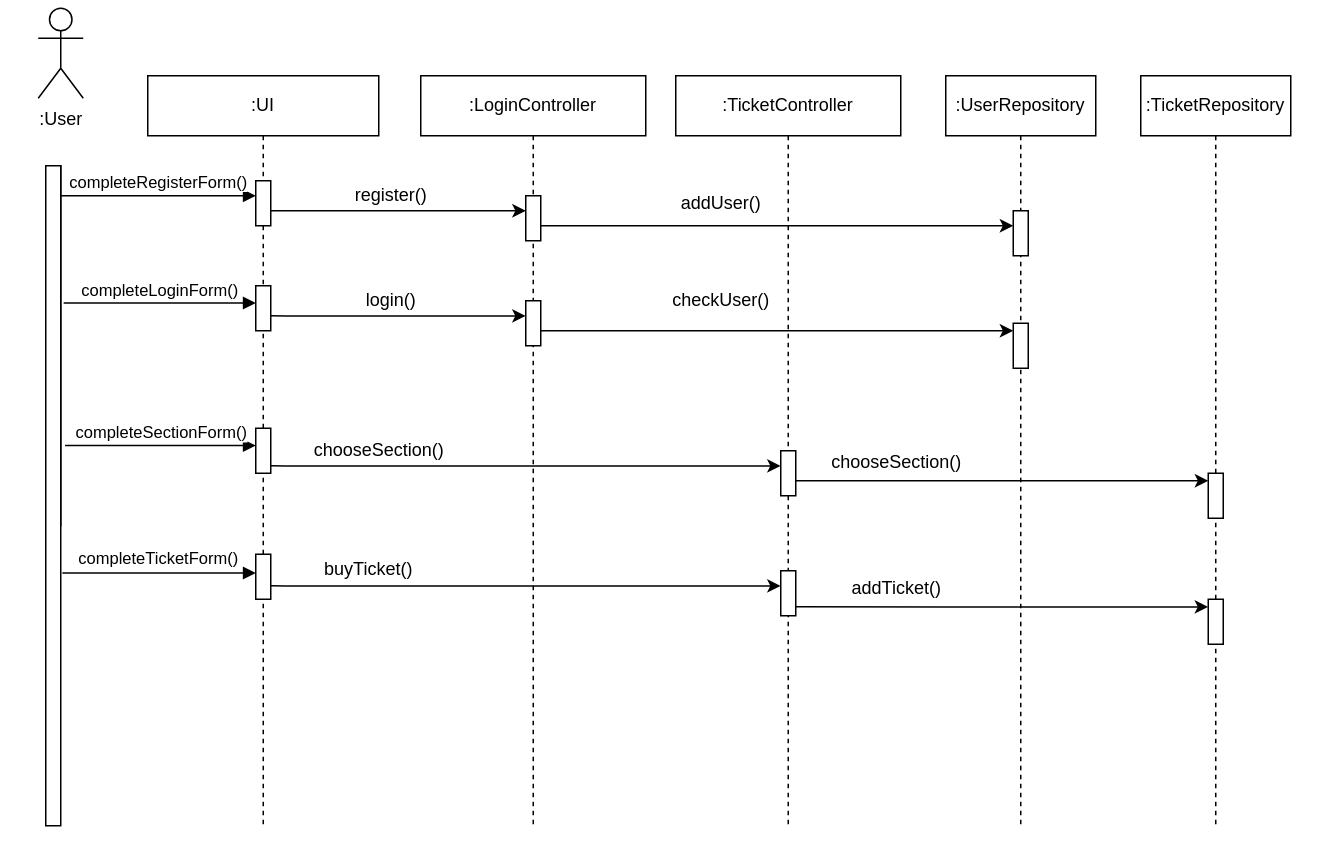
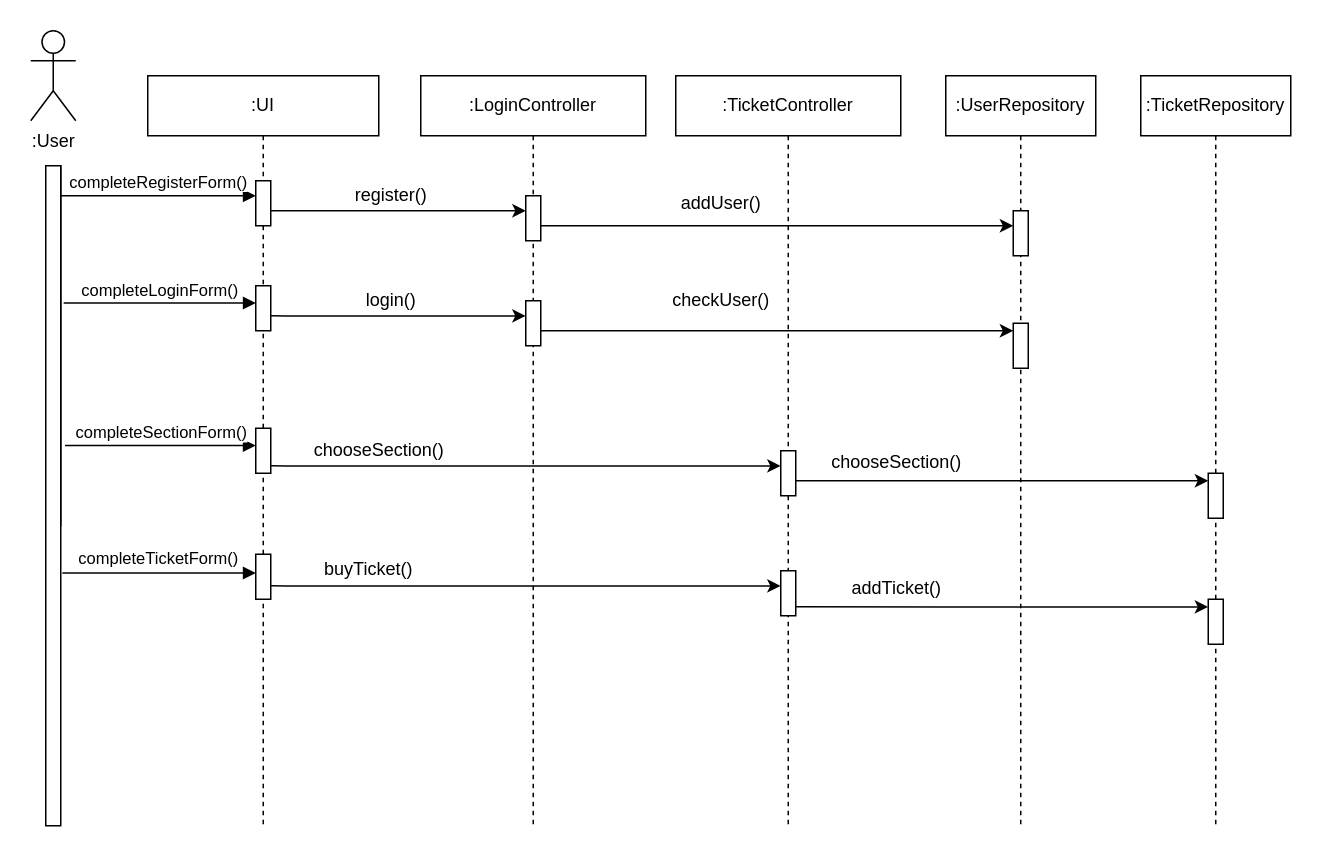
node ":User": moved (61, 53) -> (53, 76)
